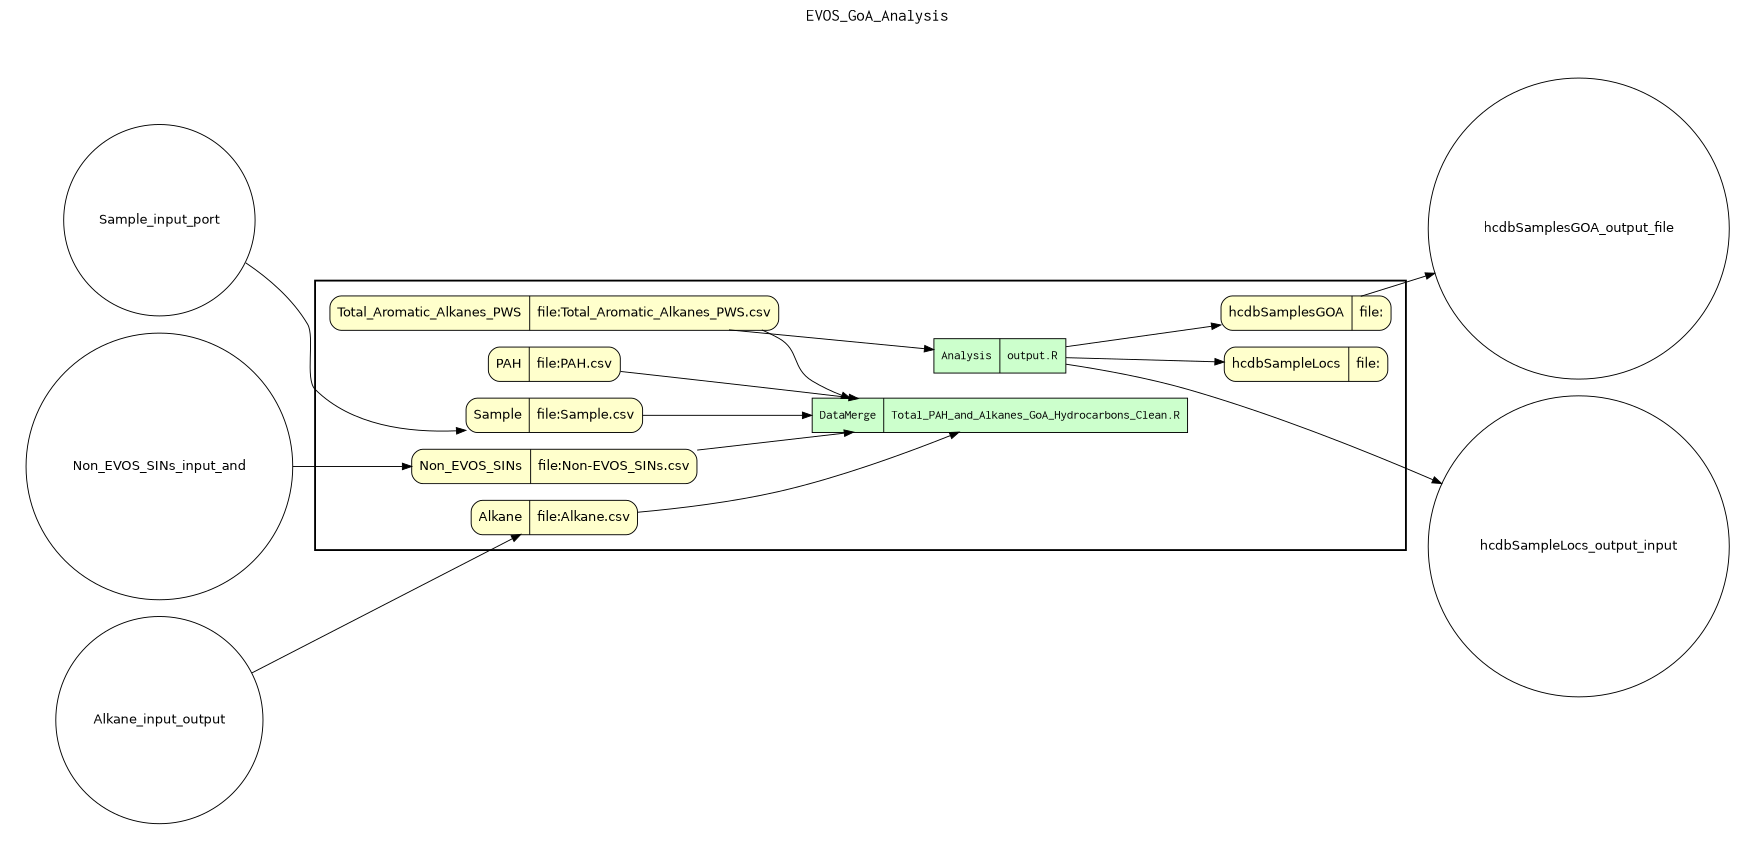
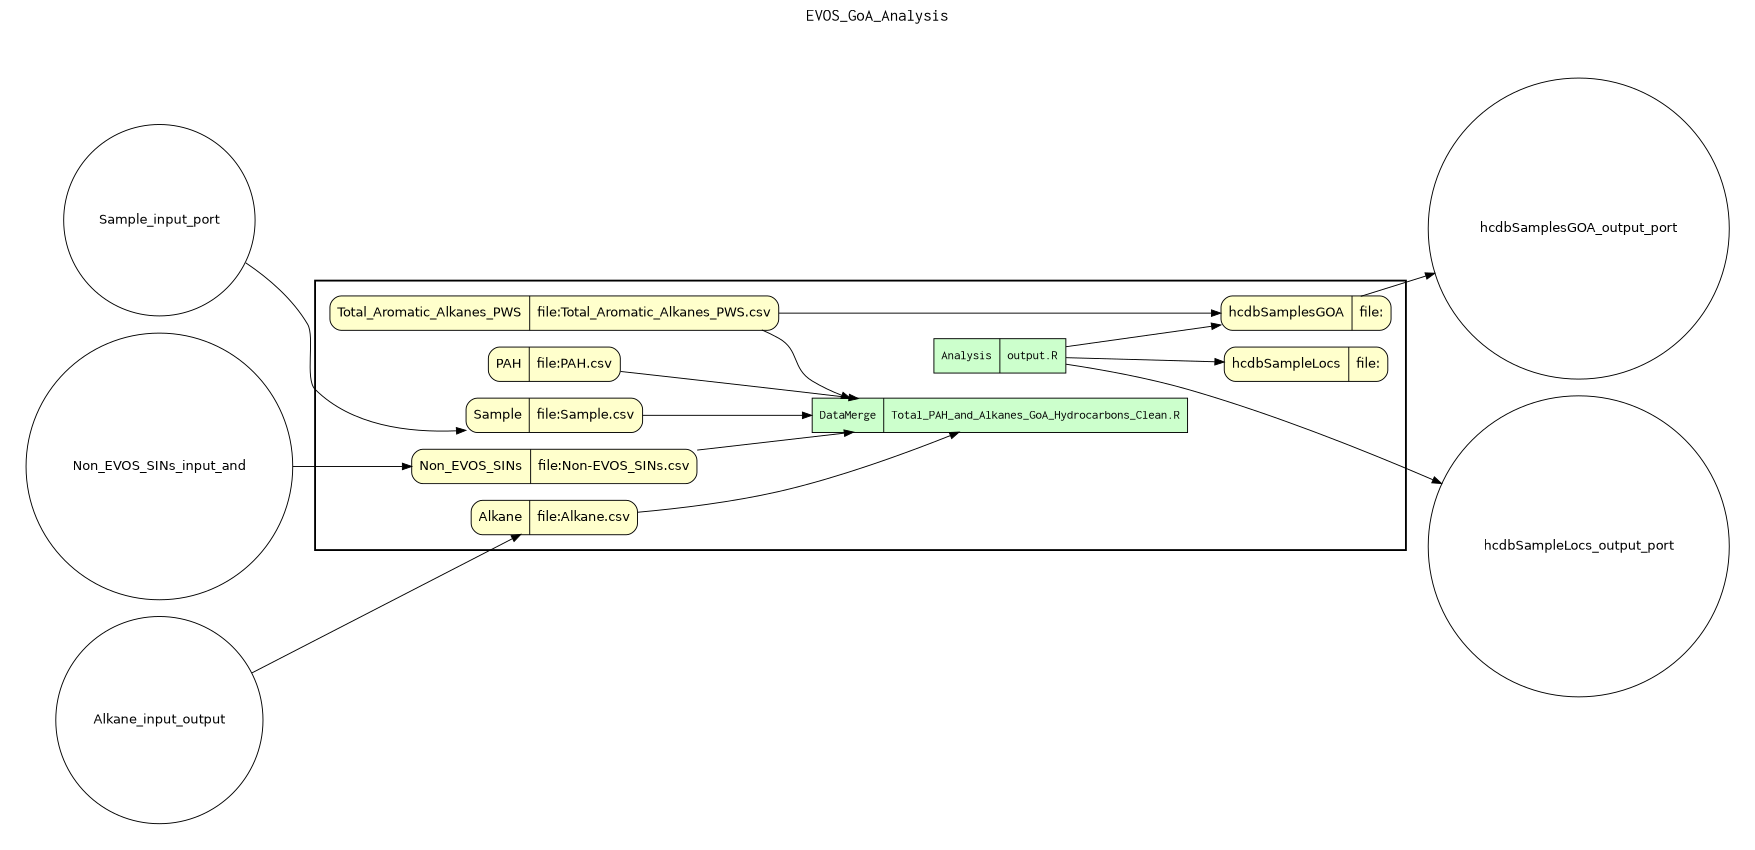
node "hcdbSamplesGOA_output_file": label "hcdbSamplesGOA_output_file" -> "hcdbSamplesGOA_output_port"
edge "Total_Aromatic_Alkanes_PWS" -> "Analysis": now "Total_Aromatic_Alkanes_PWS" -> "hcdbSamplesGOA"
node "hcdbSampleLocs_output_input": label "hcdbSampleLocs_output_input" -> "hcdbSampleLocs_output_port"
